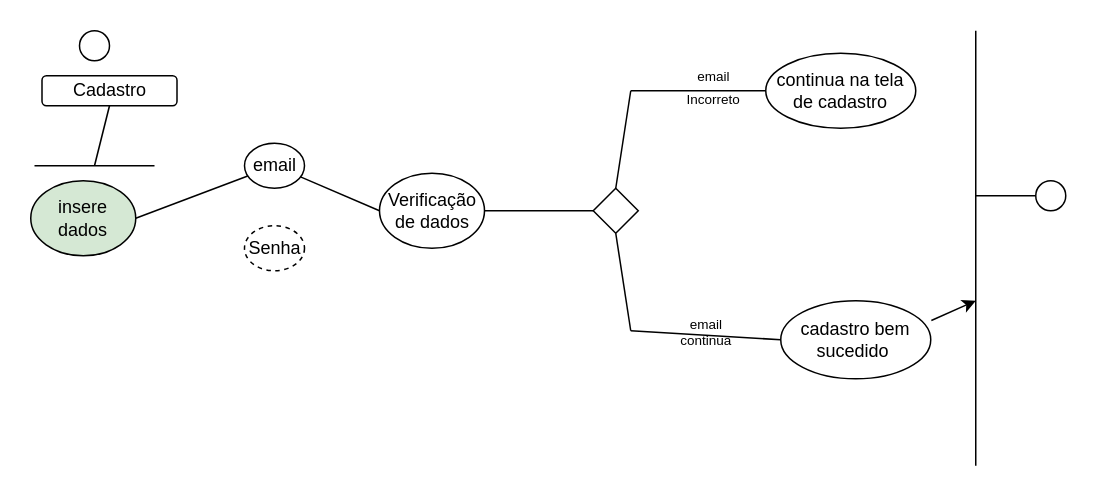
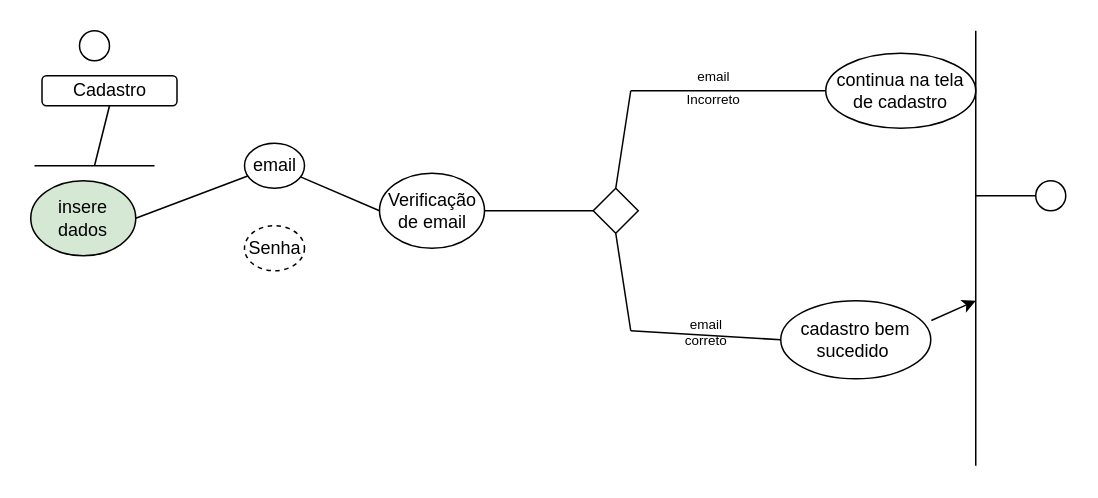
node "continua na tela de cadastro": moved (841, 91) -> (901, 91)
node "Verificação de dados": label "Verificação de dados" -> "Verificação de email"
node "continua": label "continua" -> "correto"
